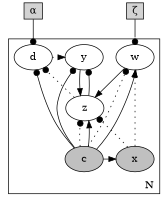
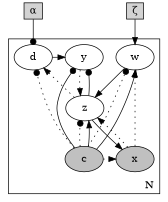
edge "ζ" -> "w": arrowhead dot -> normal
edge "d" -> "y": style dotted -> solid
edge "y" -> "z": style solid -> dotted
edge "z" -> "d": arrowhead dot -> normal
edge "c" -> "d": style solid -> dotted
edge "z" -> "x": added
edge "x" -> "z": arrowhead dot -> normal
edge "c" -> "x": style solid -> dotted
